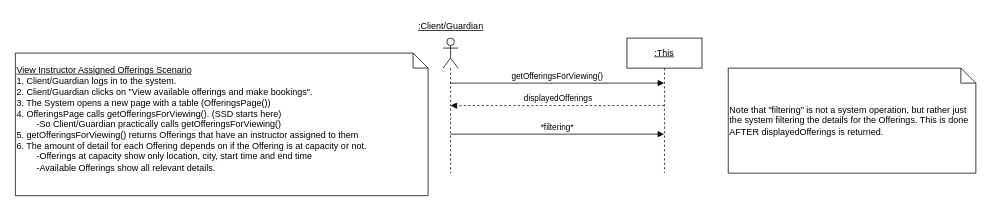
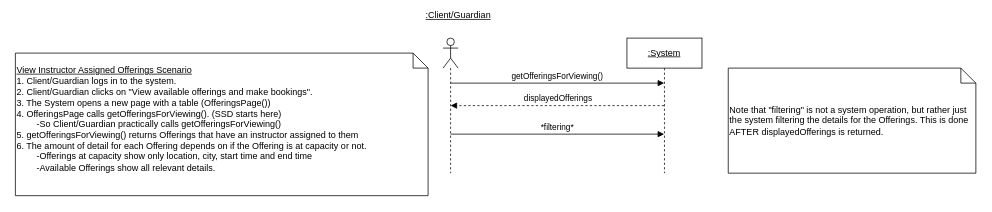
node ":Client/Guardian": moved (450, 27) -> (458, 15)
node ":This": label ":This" -> ":System"
